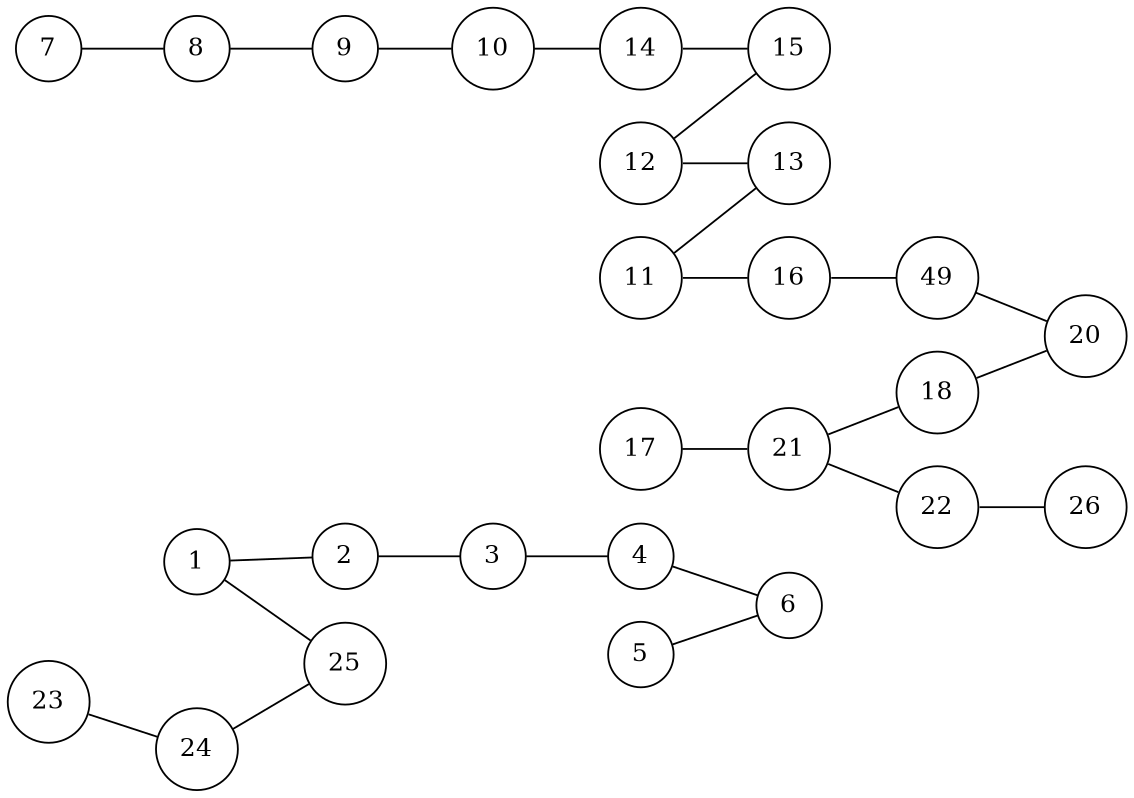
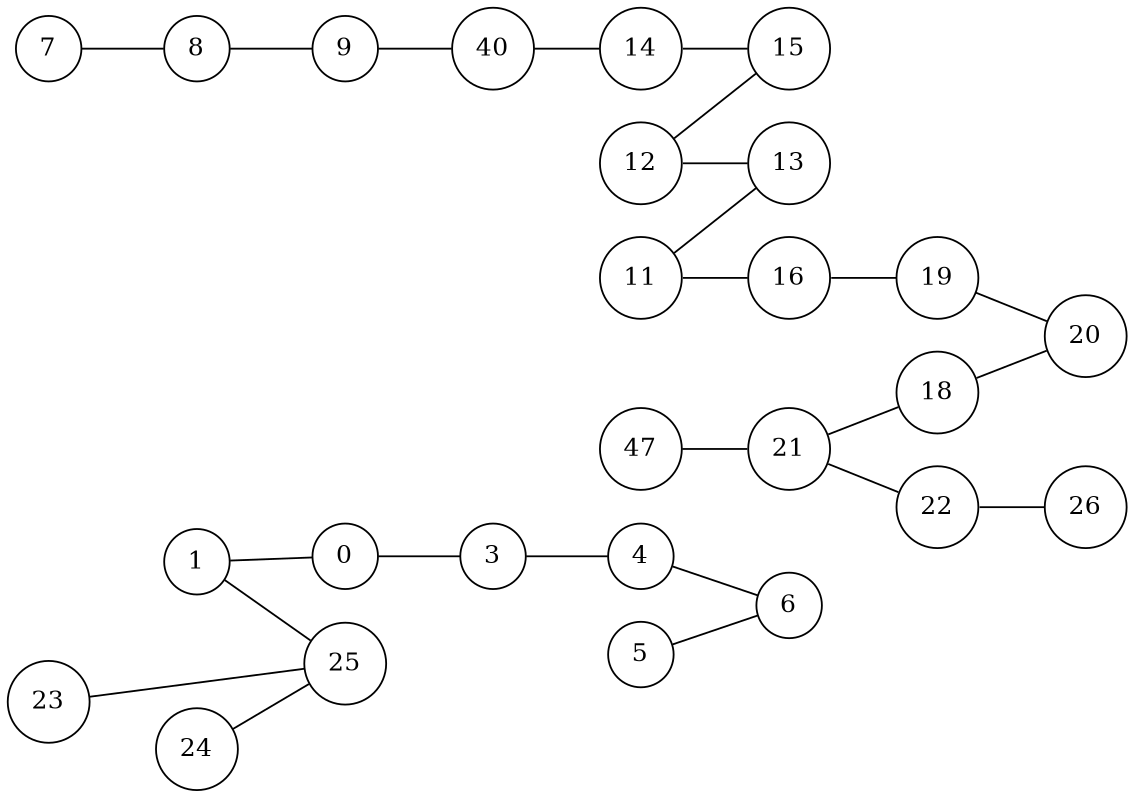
node "10": label "10" -> "40"
node "49": label "49" -> "19"
node "17": label "17" -> "47"
node "2": label "2" -> "0"
edge "23" -- "24": now "23" -- "25"
